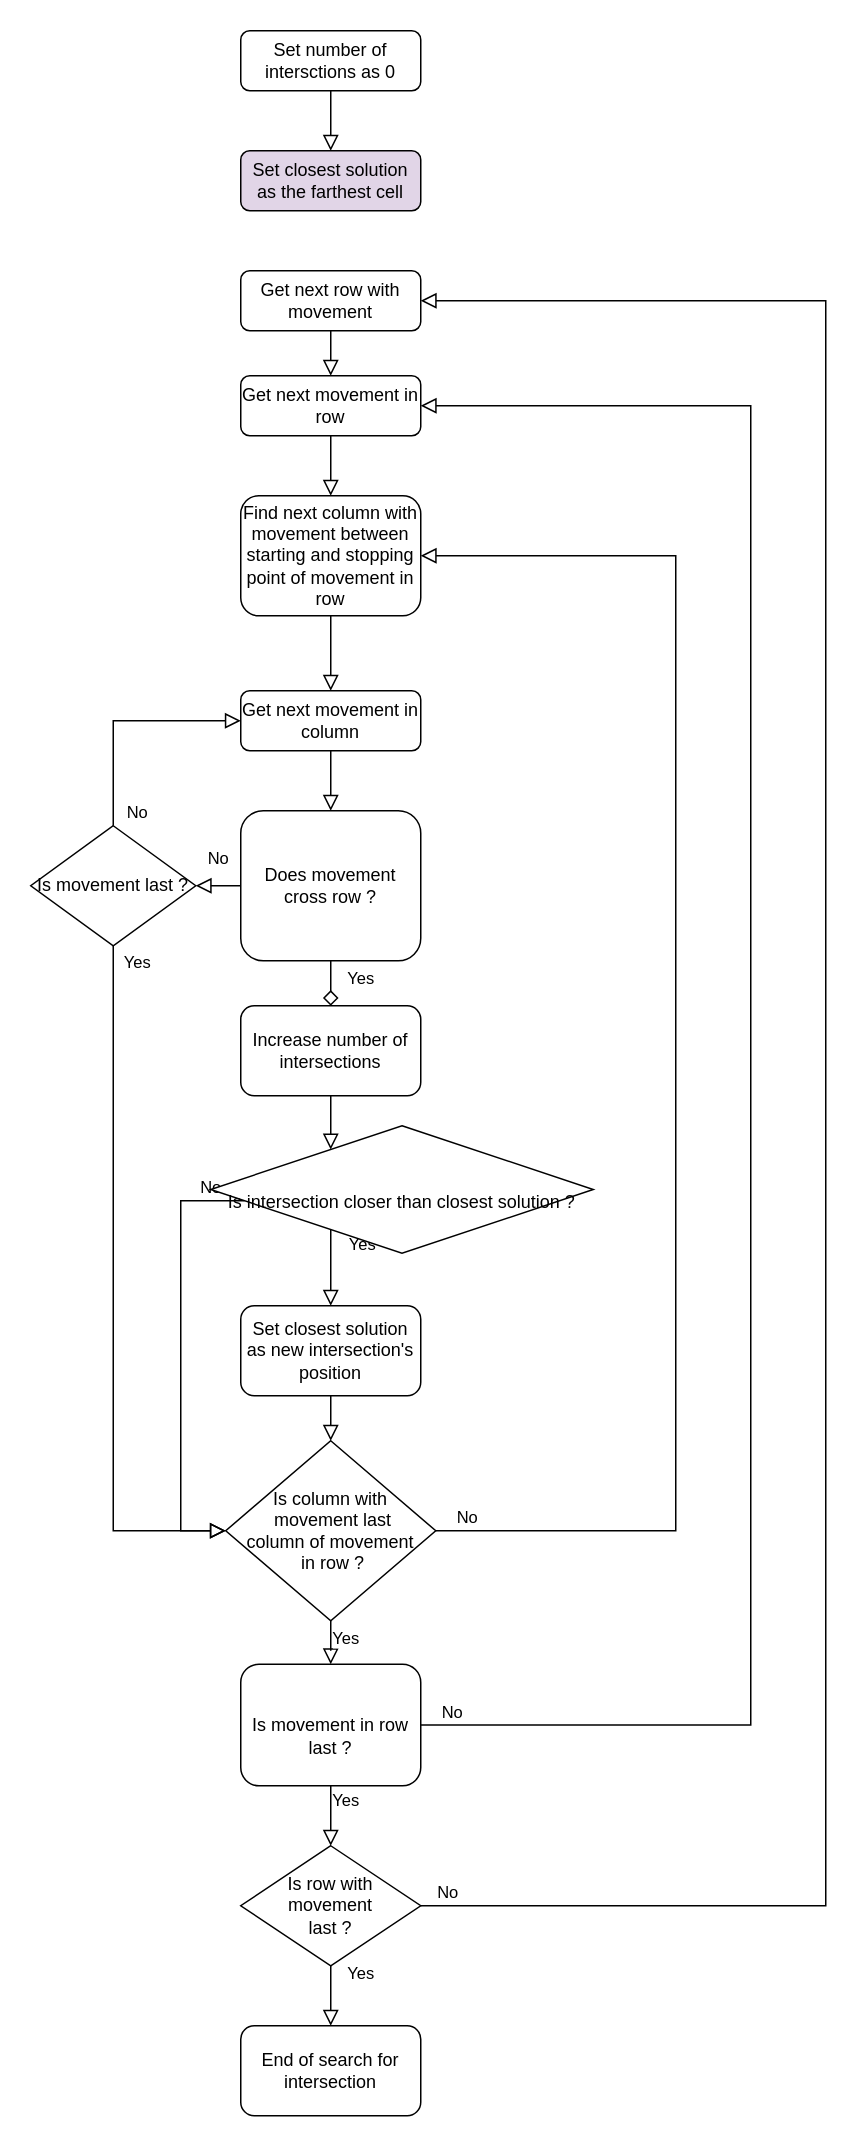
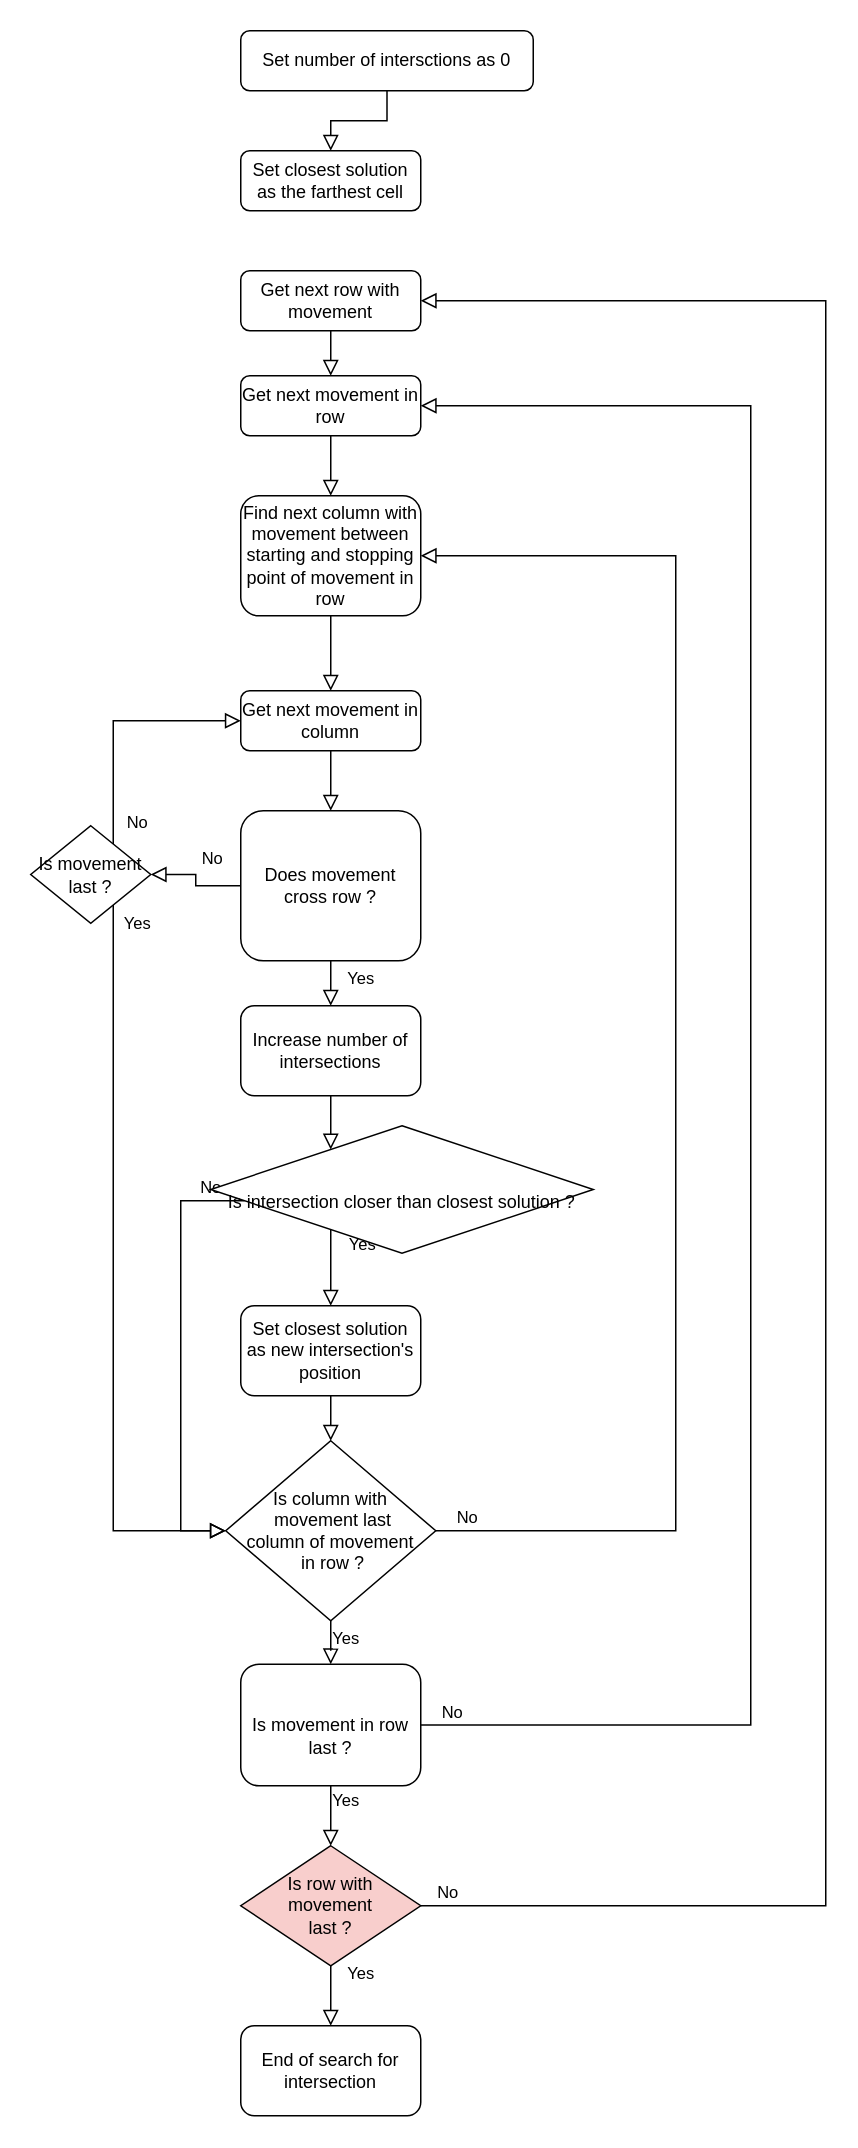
node "Set number of intersctions as 0": size 180x60 -> 293x60
node "Set closest solution as the farthest cell": fillcolor #e1d5e7 -> #ffffff
node "Is movement last ?": size 165x120 -> 120x98
edge "Does movement cross row ?" -> "Increase number of intersections": arrowhead diamond -> block
node "Is row with movement last ?": fillcolor #ffffff -> #f8cecc
